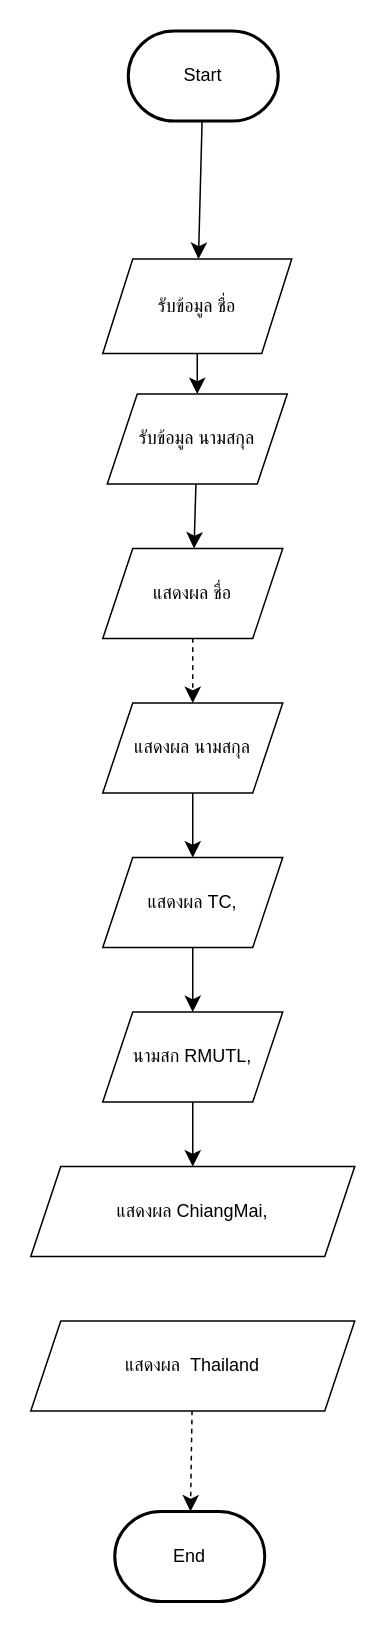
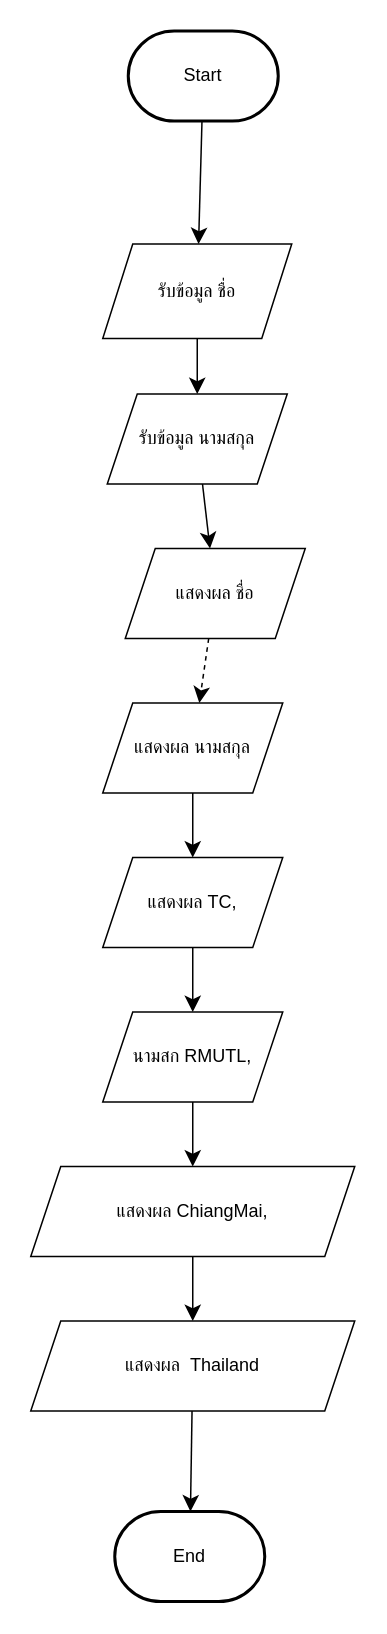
node "รับข้อมูล ชื่อ": moved (197, 306) -> (197, 291)
node "แสดงผล ชื่อ": moved (193, 593) -> (215, 593)
edge "แสดงผล ChiangMai," -> "แสดงผล Thailand": added
edge "แสดงผล Thailand" -> "End": style dashed -> solid
